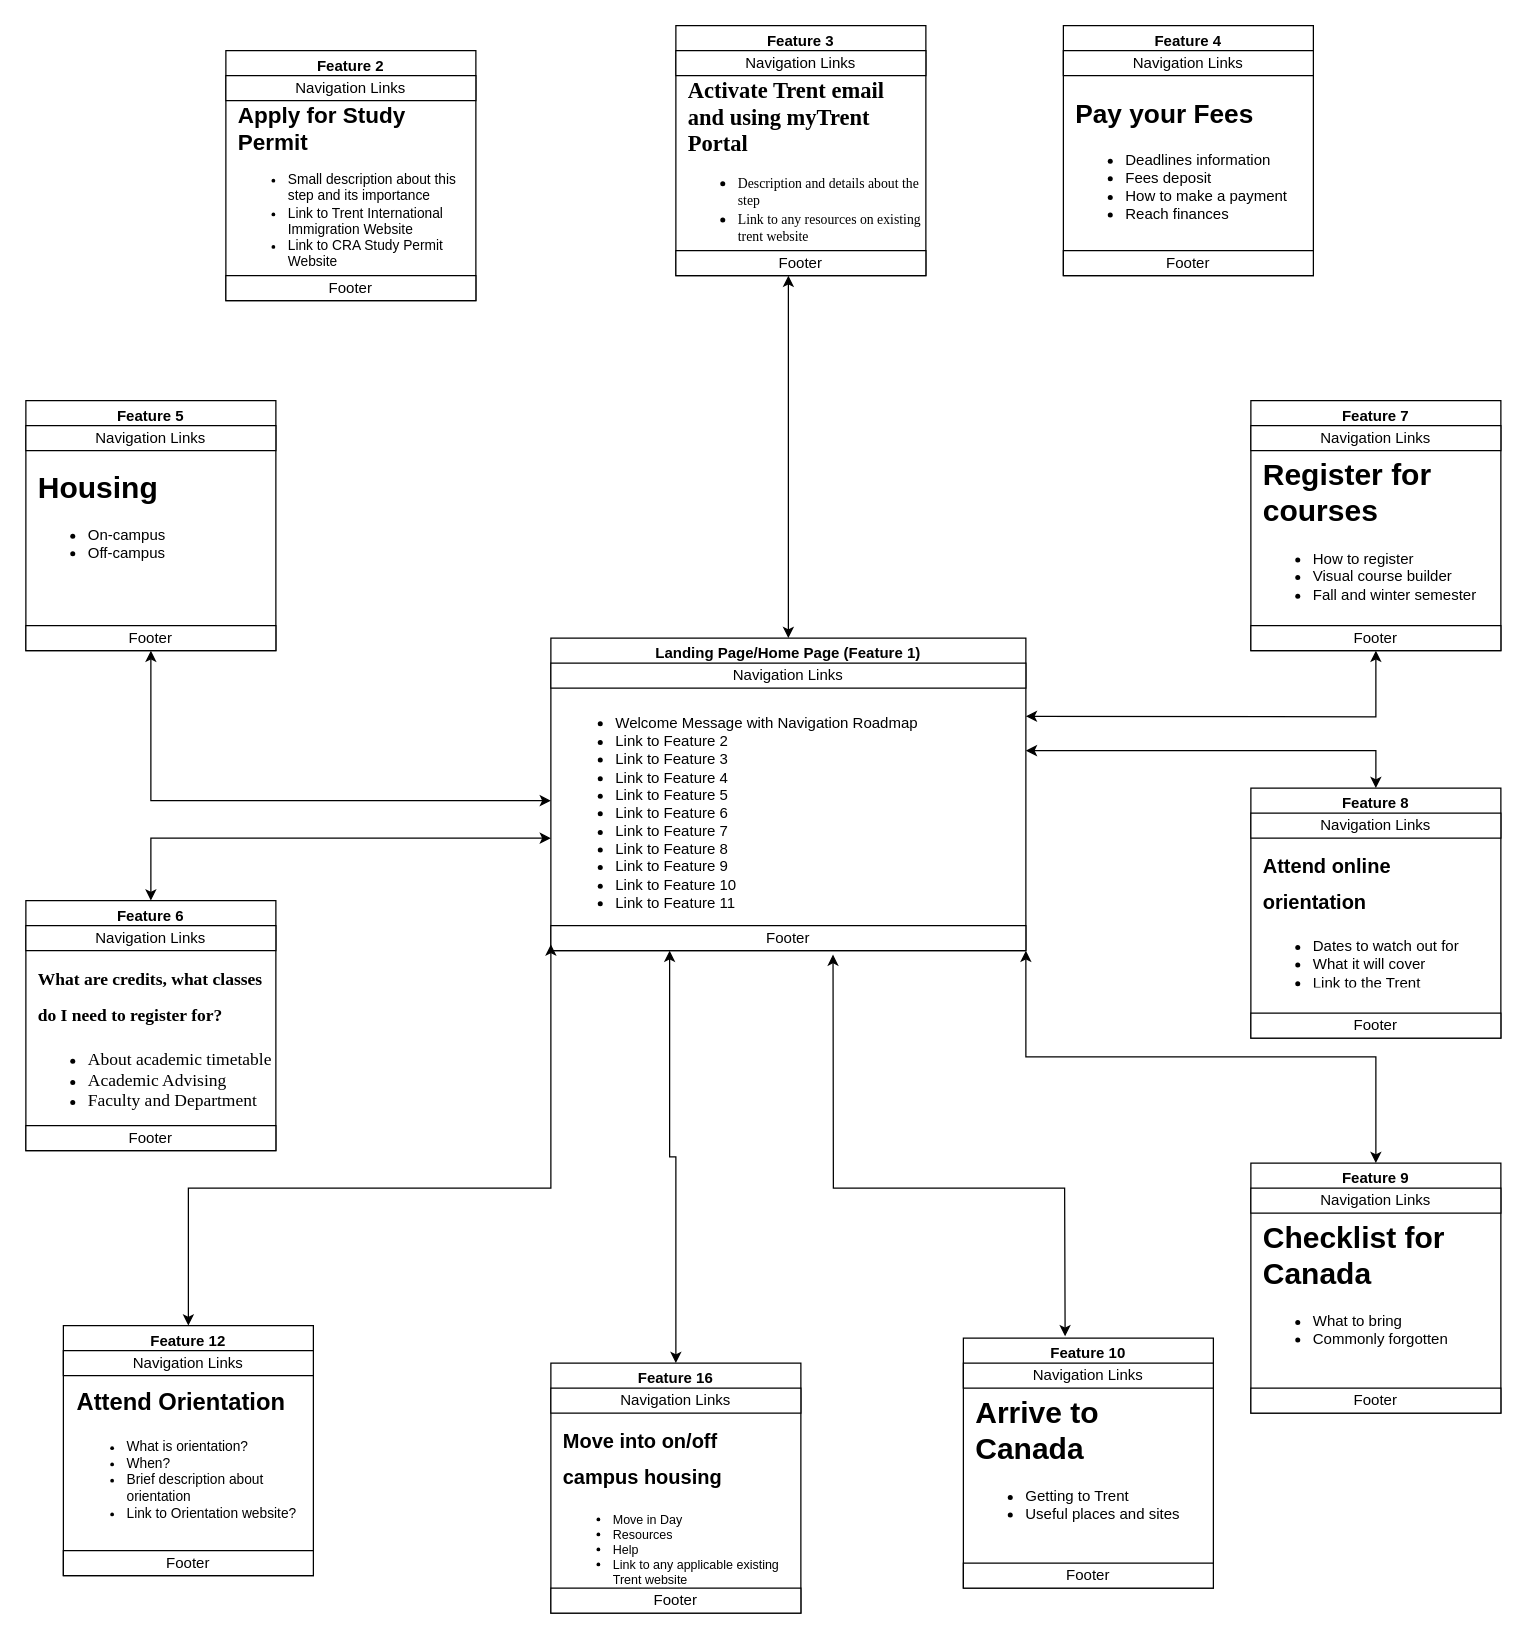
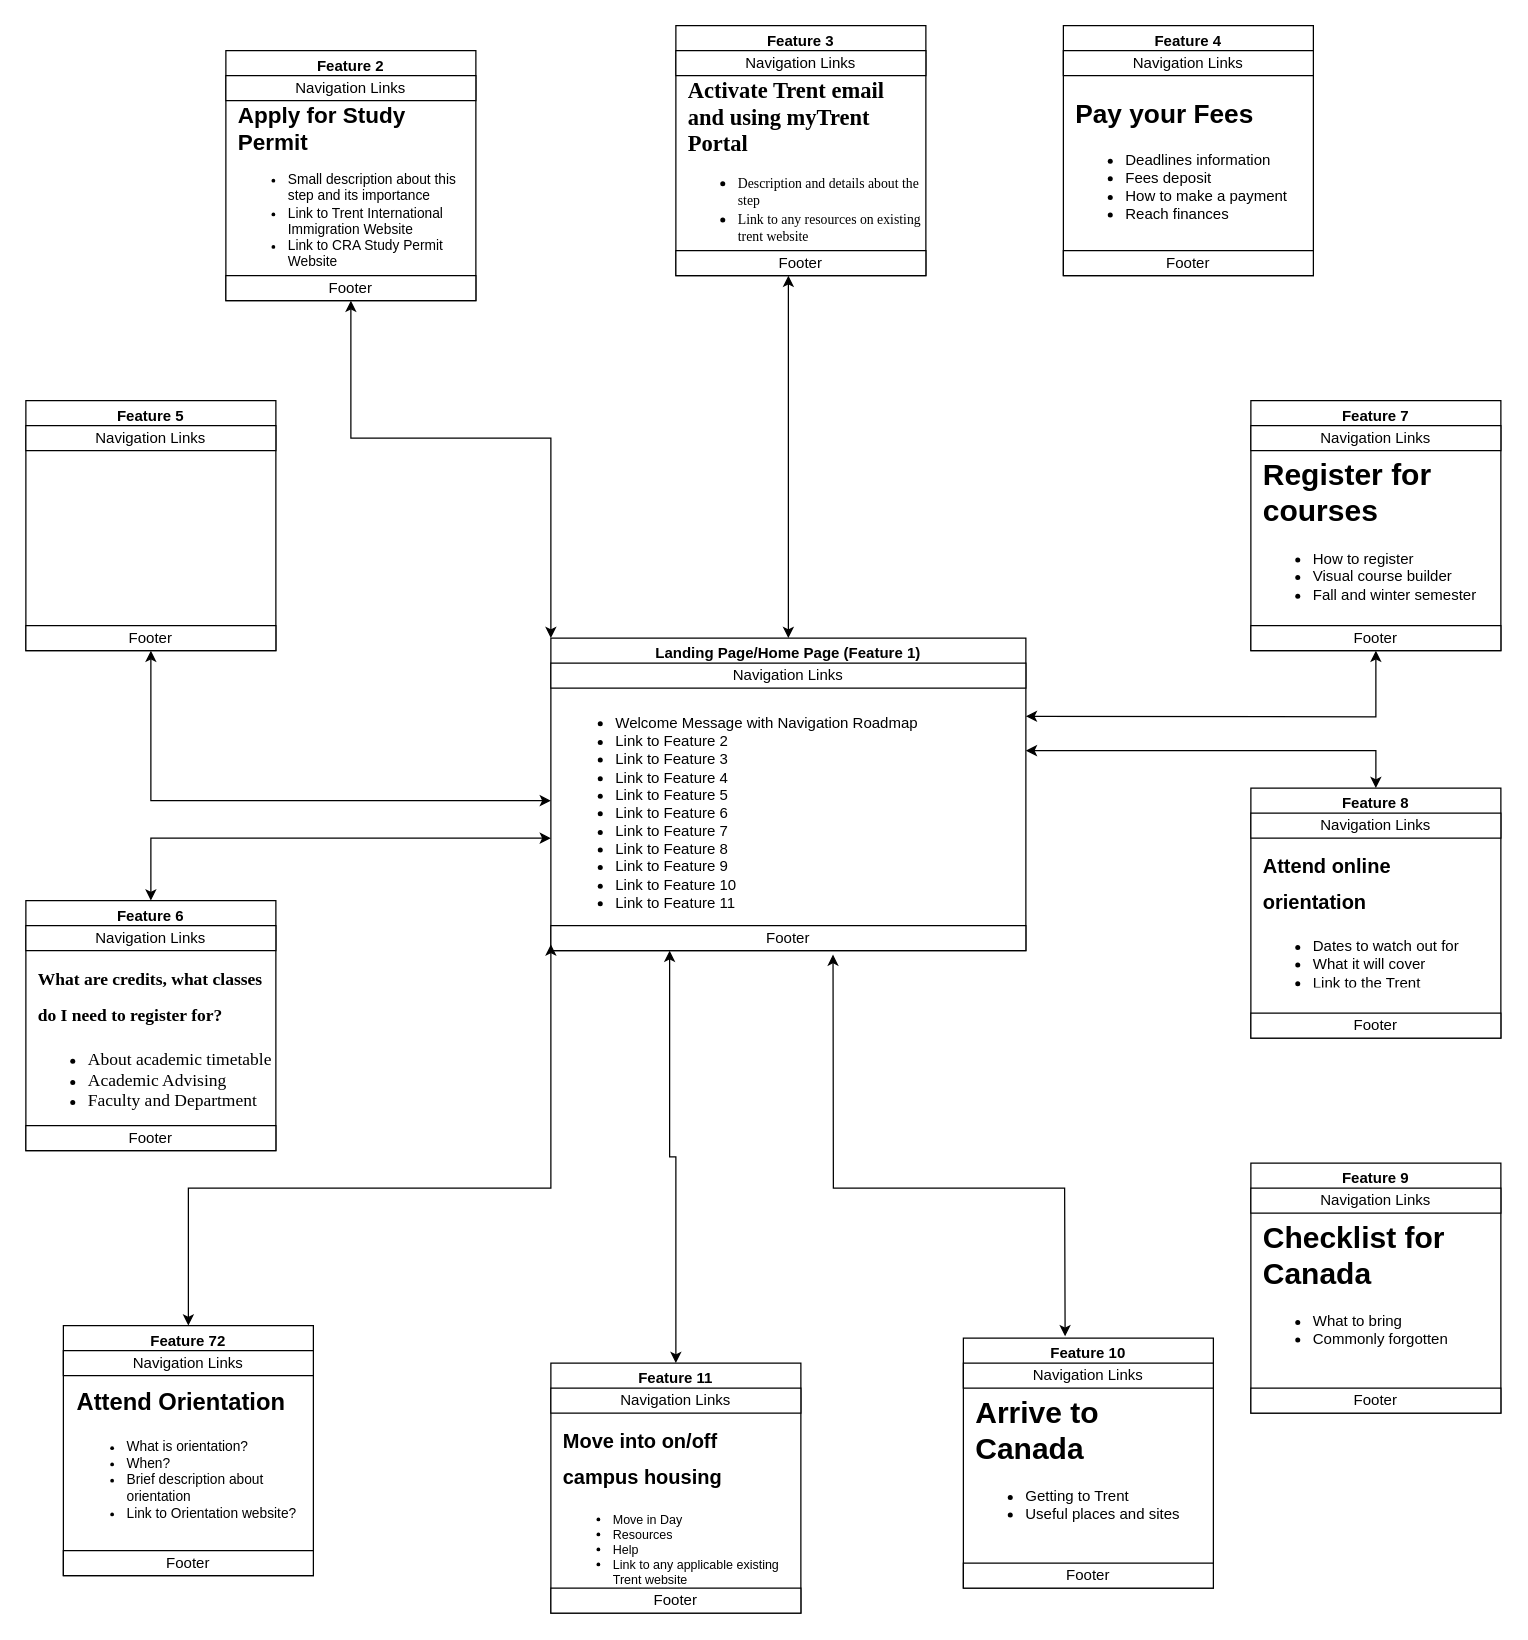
edge "Feature 2" -- "Landing Page/Home Page (Feature 1)": added
node "HousingOn-campus Off-campus": removed
edge "Landing Page/Home Page (Feature 1)" -- "Feature 9": removed
node "Feature 12": label "Feature 12" -> "Feature 72"
node "Feature 16": label "Feature 16" -> "Feature 11"
